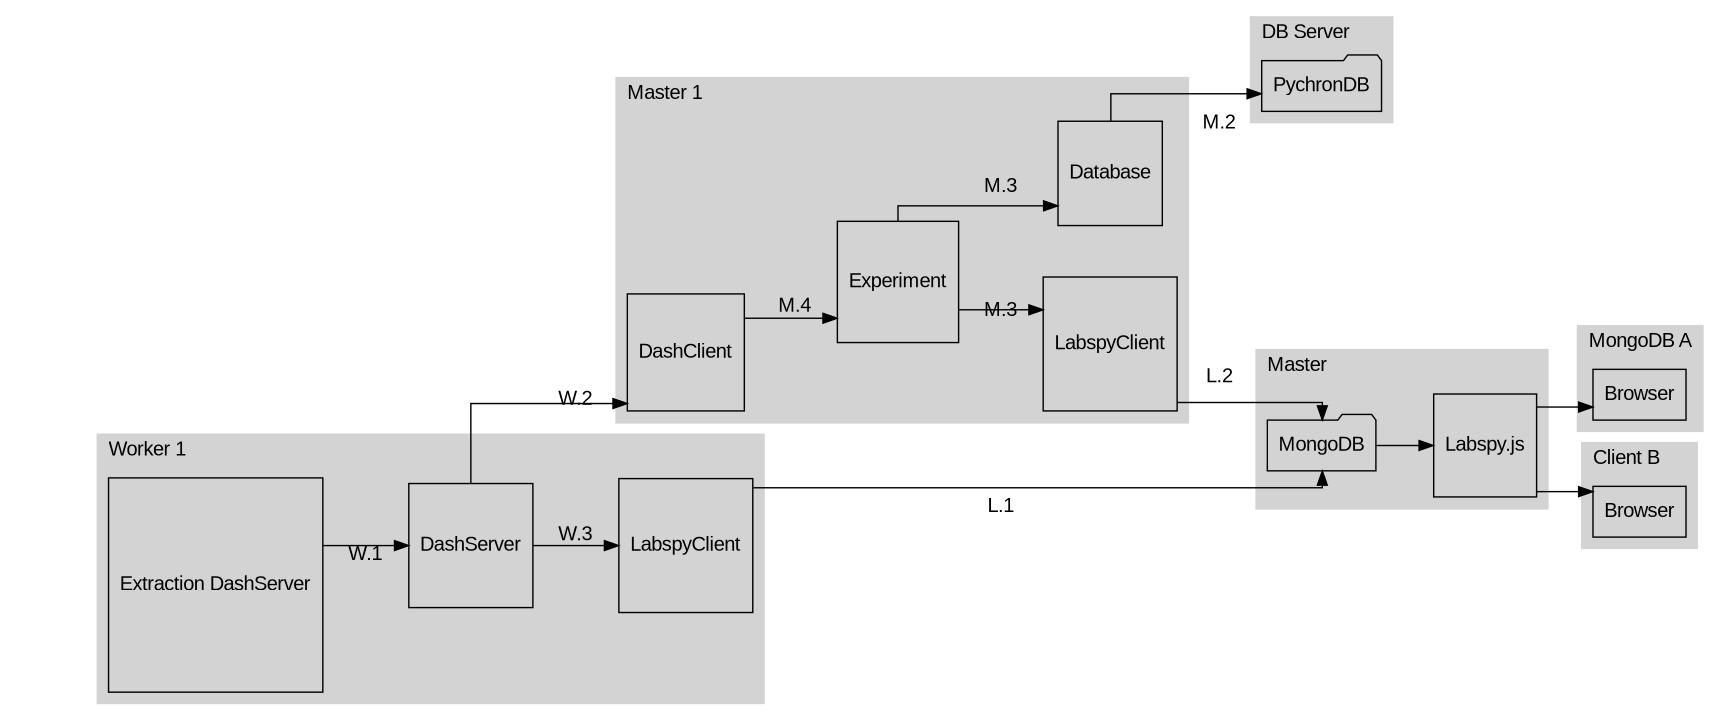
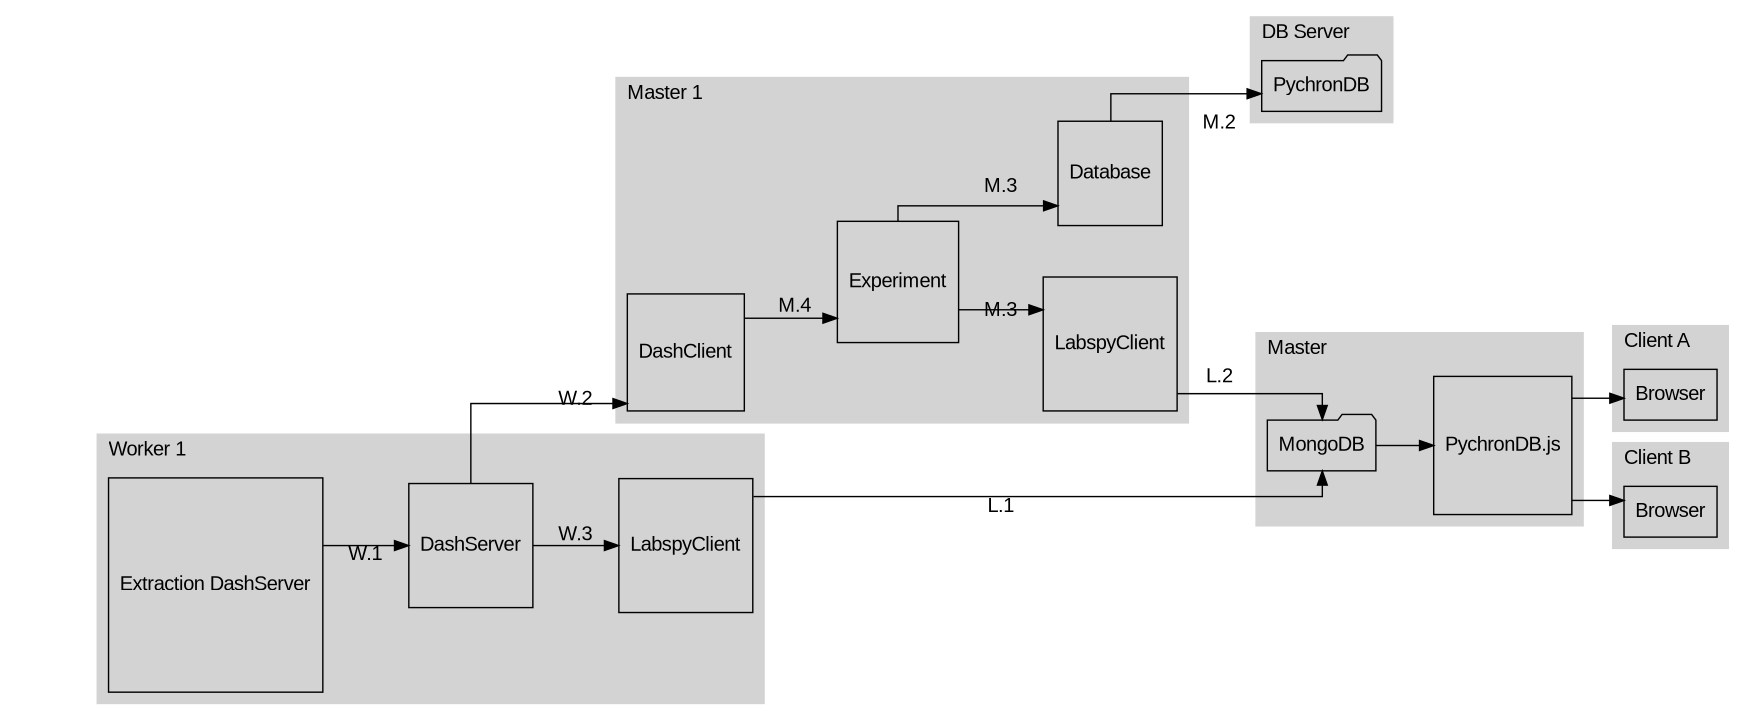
cluster "MongoDB A": label "MongoDB A" -> "Client A"
node "Labspy.js": label "Labspy.js" -> "PychronDB.js"
